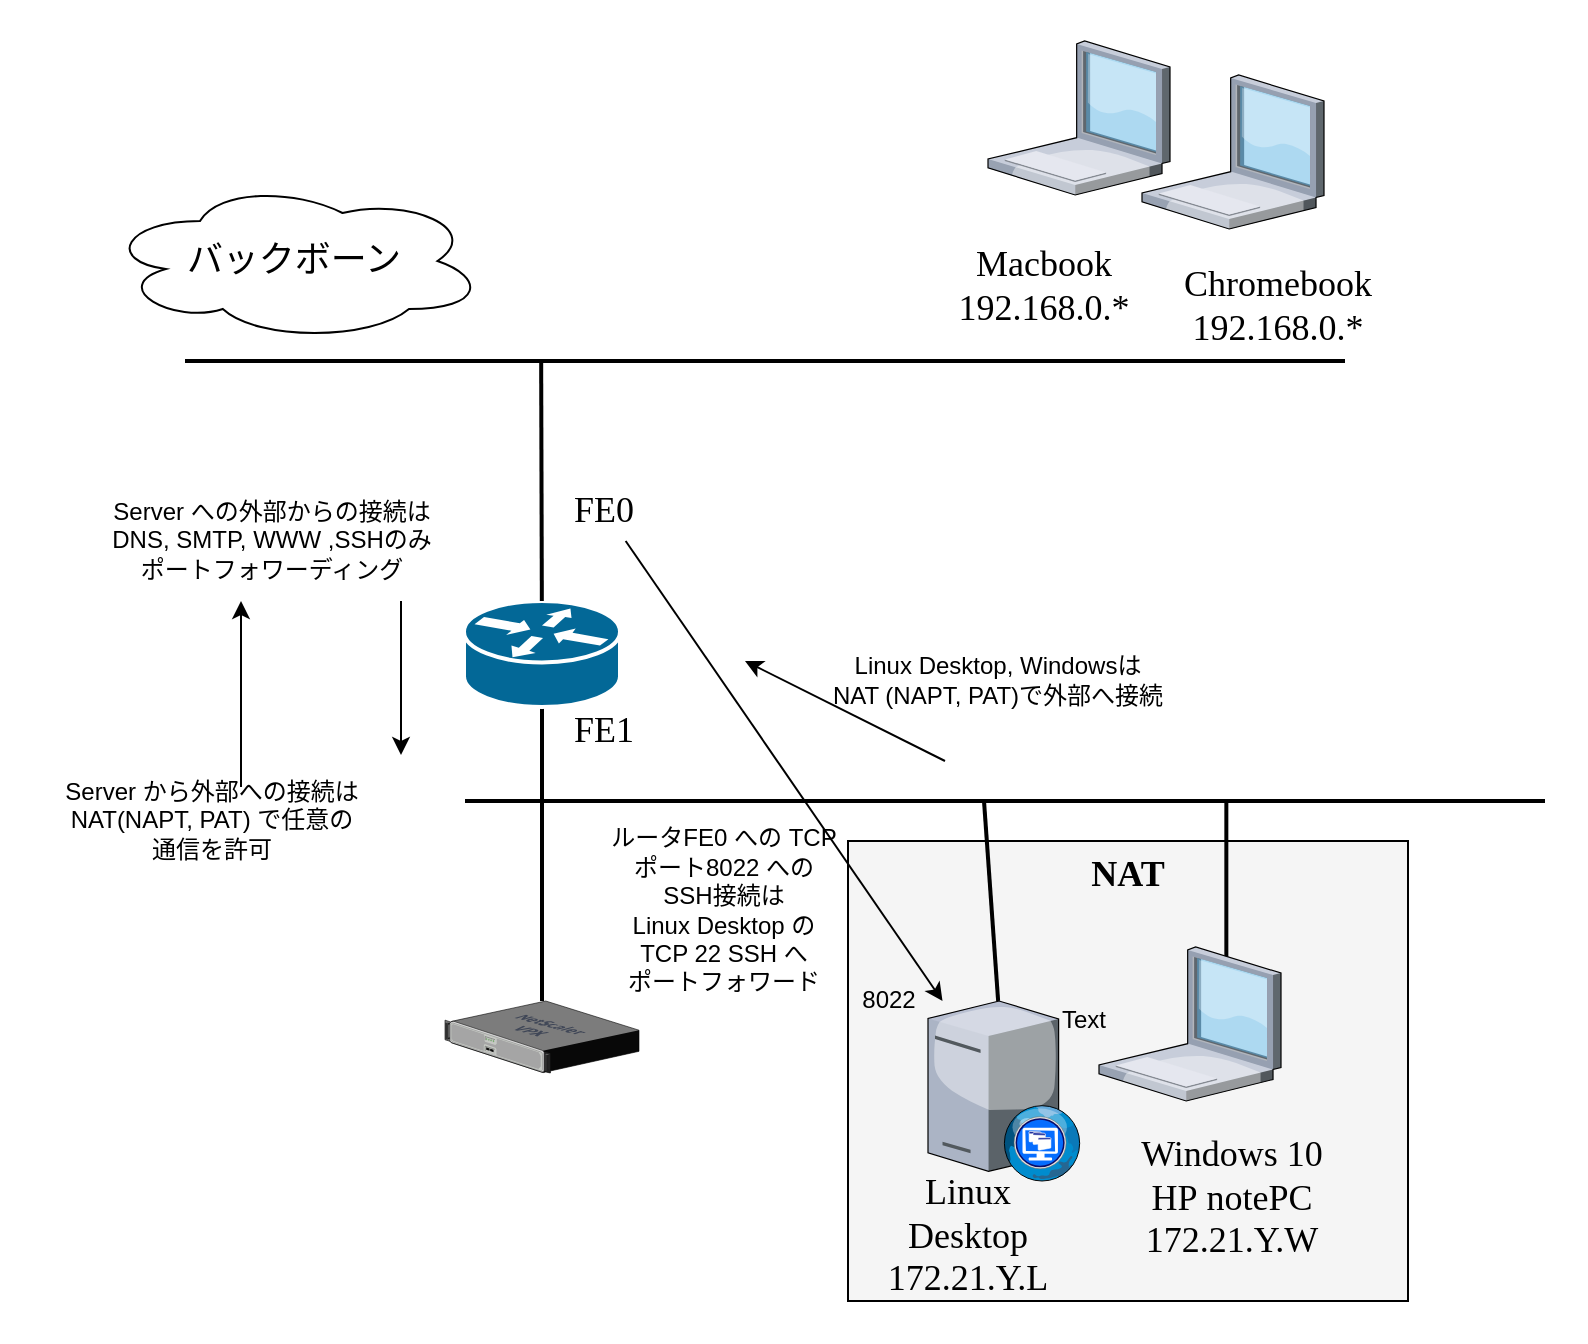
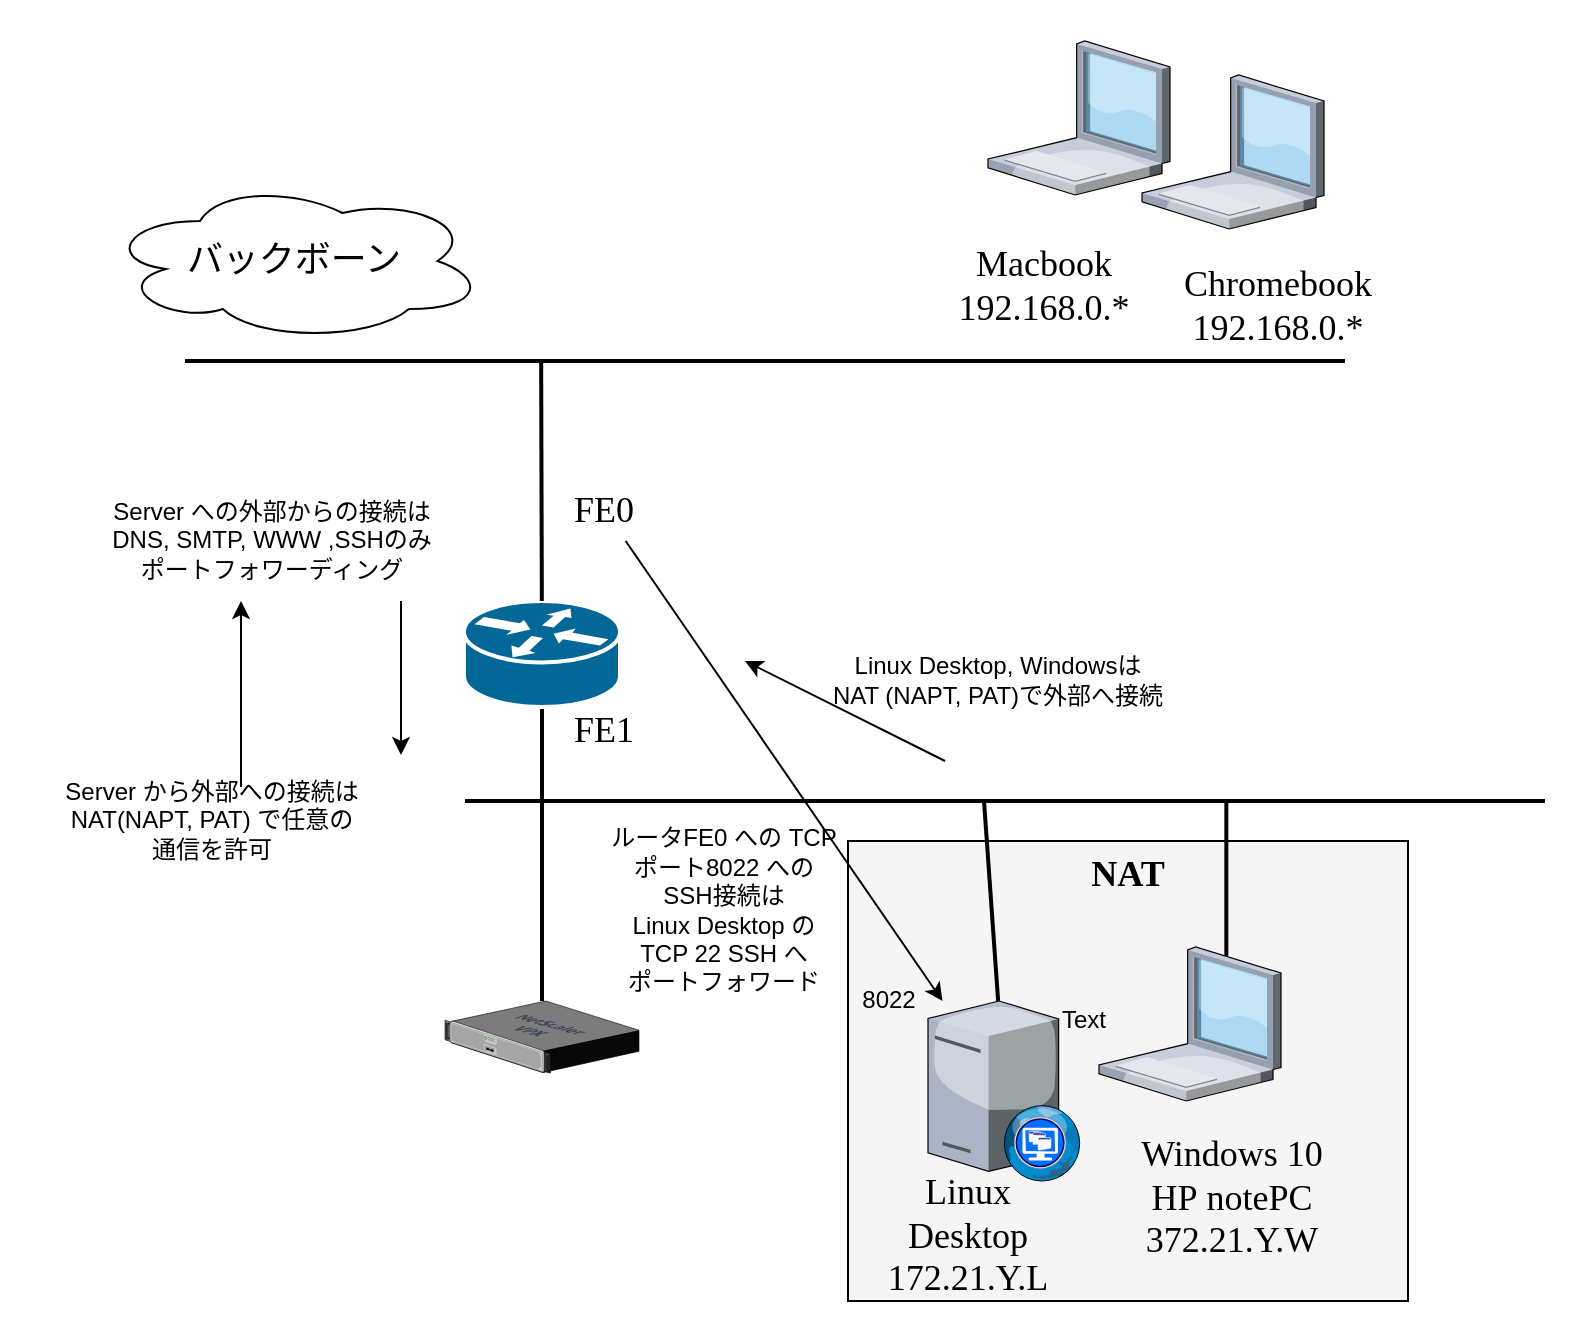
node "Windows 10 HP notePC 172.21.Y.W": label "Windows 10 HP notePC 172.21.Y.W" -> "Windows 10 HP notePC 372.21.Y.W"
